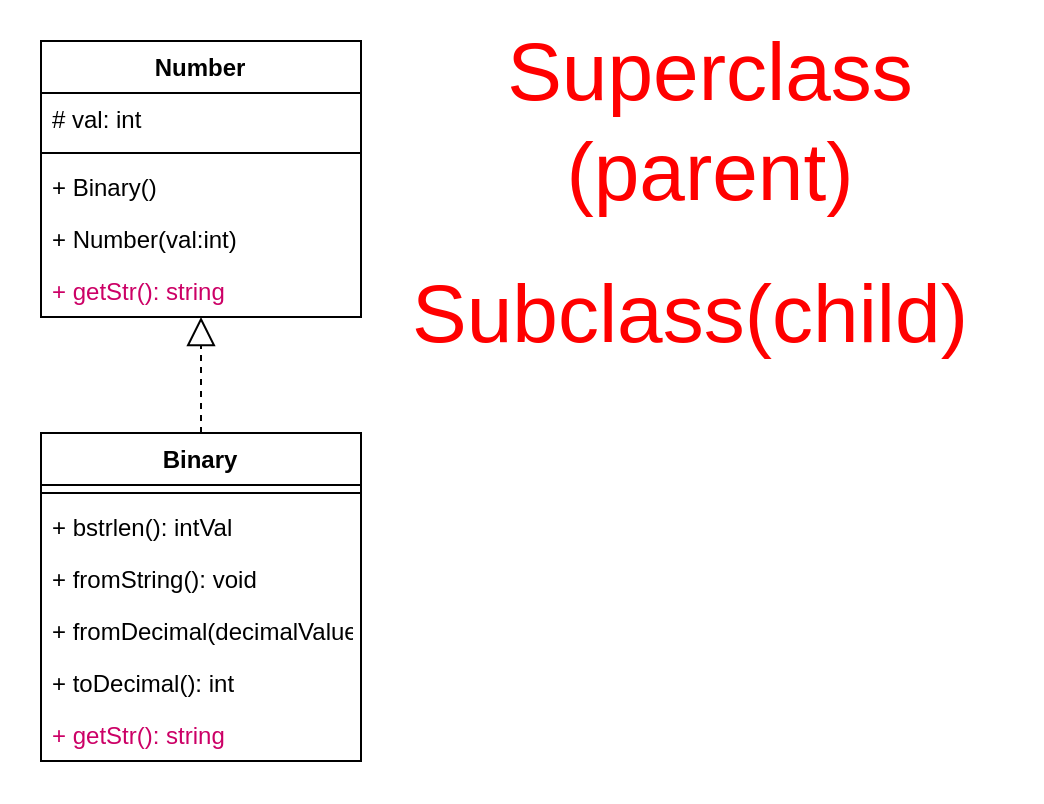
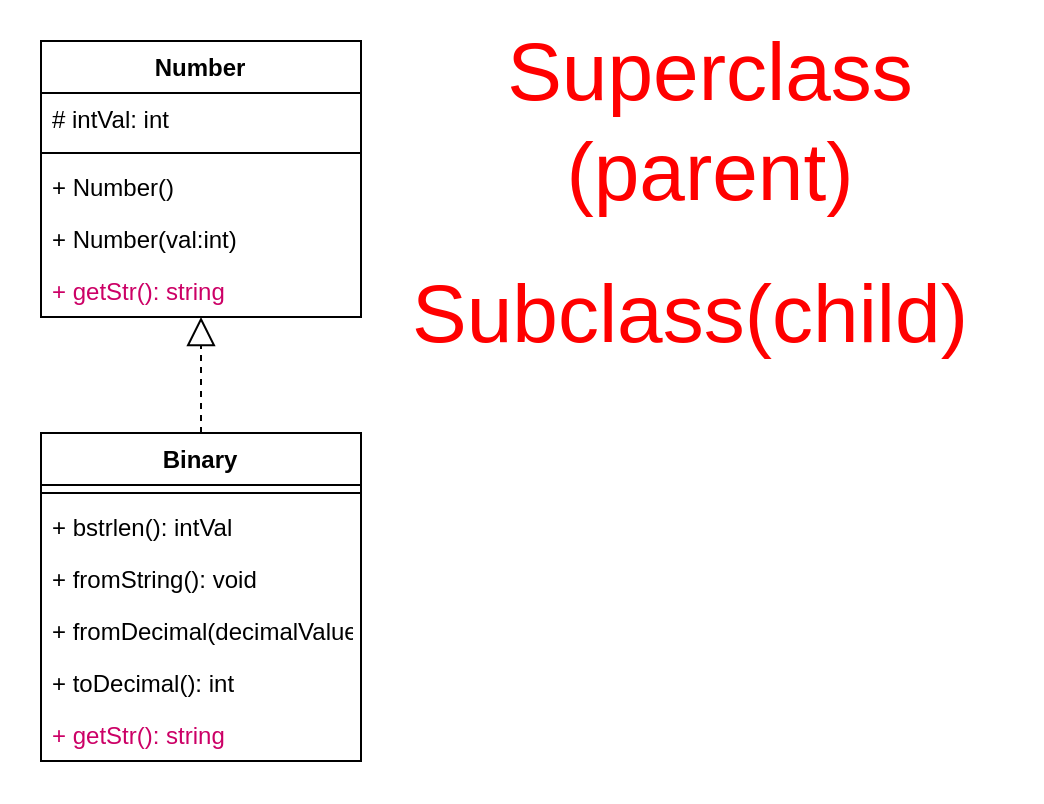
node "# val: int": label "# val: int" -> "# intVal: int"
node "+ Binary()": label "+ Binary()" -> "+ Number()"
